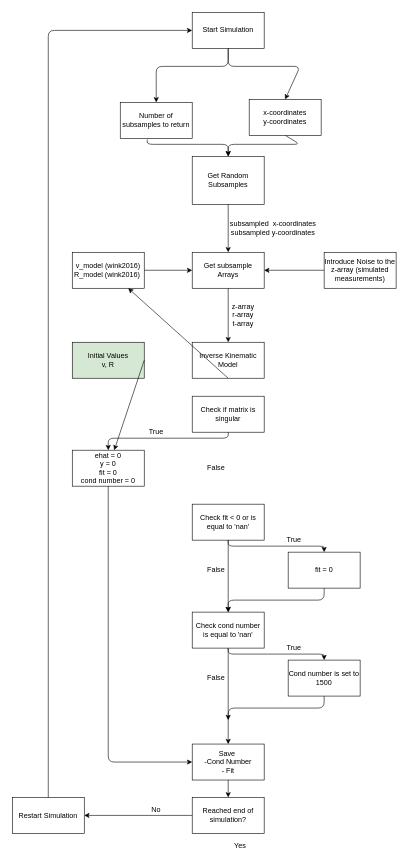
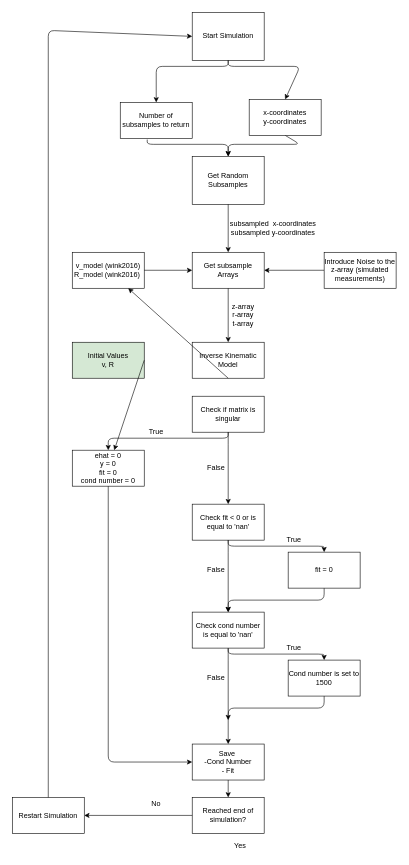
node "Start Simulation": size 72x36 -> 72x48
edge "Check if matrix is singular" -> "Check fit < 0 or is equal to 'nan'": added
node "No": moved (156, 810) -> (156, 804)
